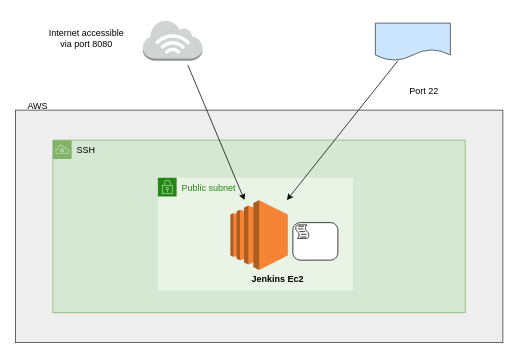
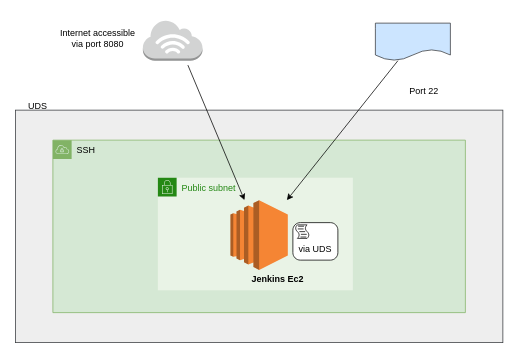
node "Internet accessible via port 8080": moved (87, 38) -> (98, 38)
node "AWS": label "AWS" -> "UDS"
node "via UDS": added
